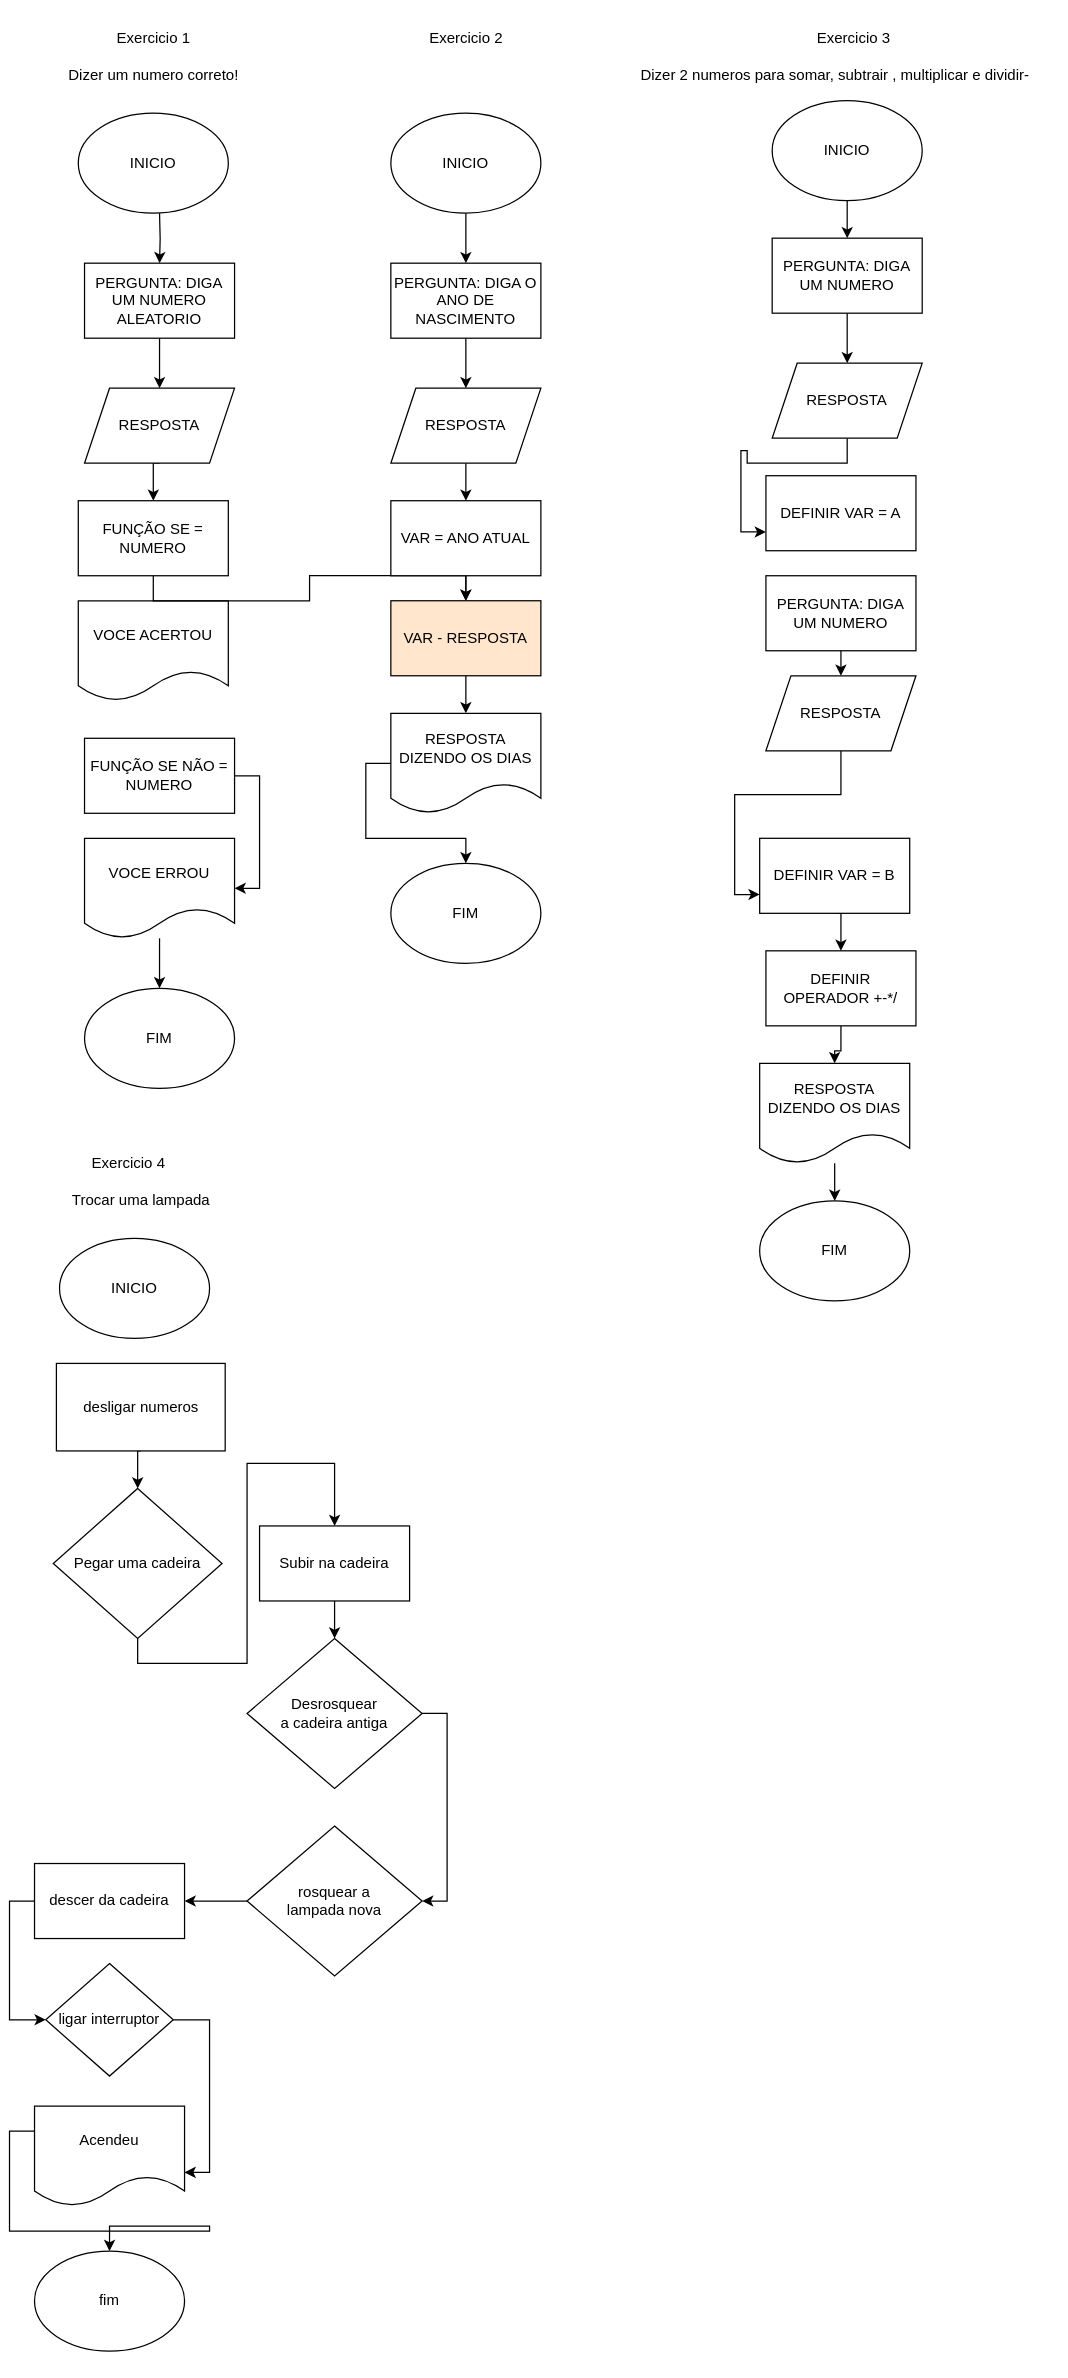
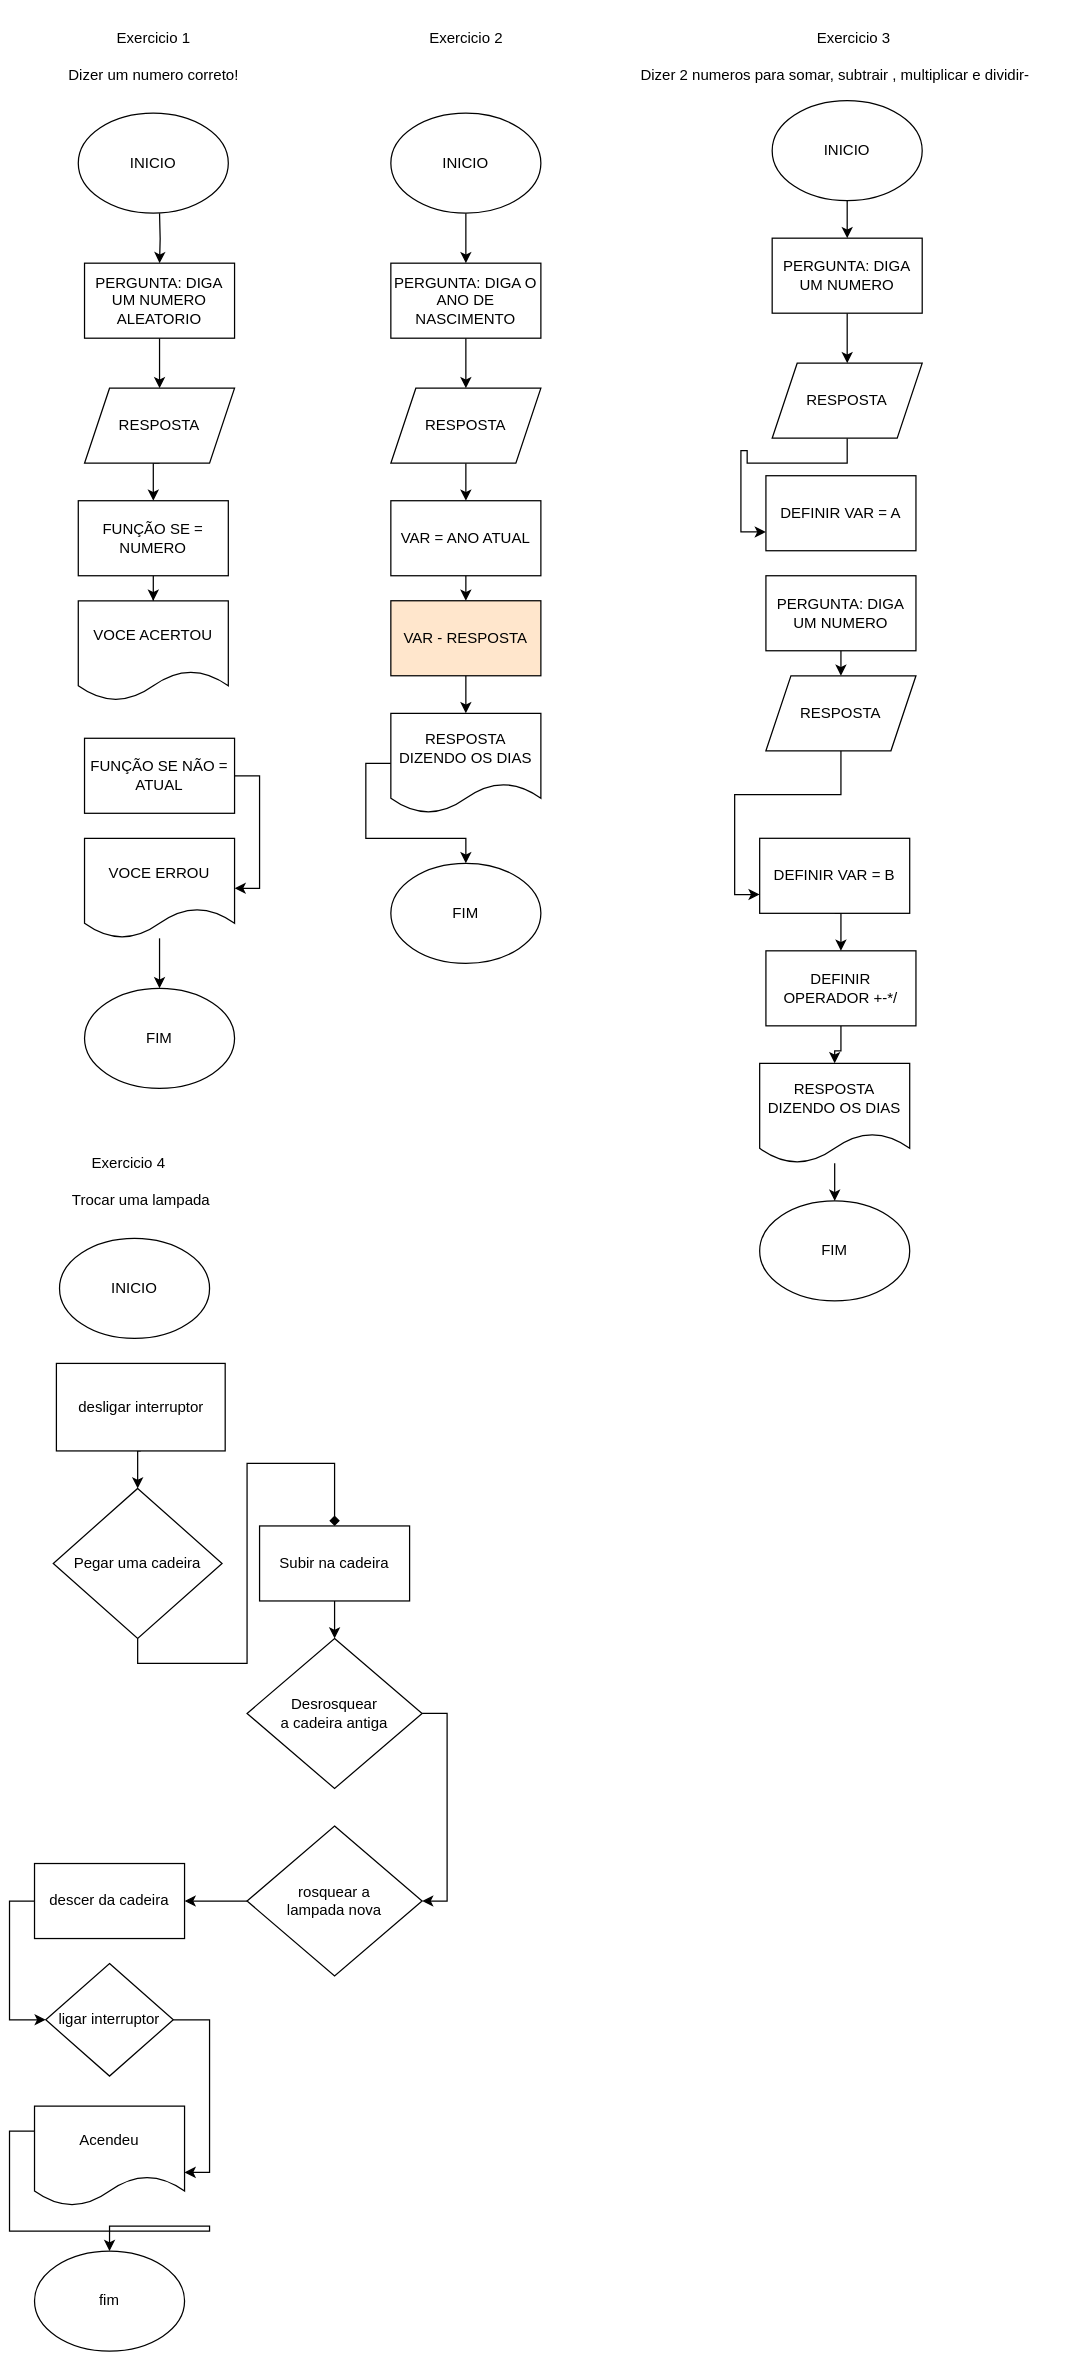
edge "FUNÇÃO SE = NUMERO" -> "VAR - RESPOSTA": now "FUNÇÃO SE = NUMERO" -> "VOCE ACERTOU"
node "FUNÇÃO SE NÃO = NUMERO": label "FUNÇÃO SE NÃO = NUMERO" -> "FUNÇÃO SE NÃO = ATUAL"
node "desligar numeros": label "desligar numeros" -> "desligar interruptor"
edge "Pegar uma cadeira" -> "Subir na cadeira": arrowhead classic -> diamond
